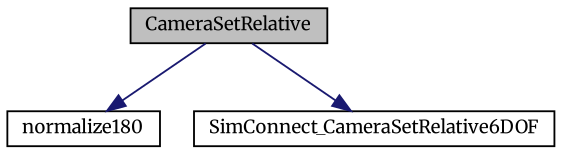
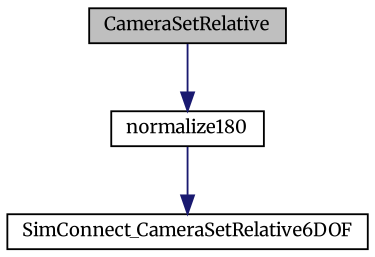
edge "CameraSetRelative" -> "SimConnect_CameraSetRelative6DOF": now "normalize180" -> "SimConnect_CameraSetRelative6DOF"
